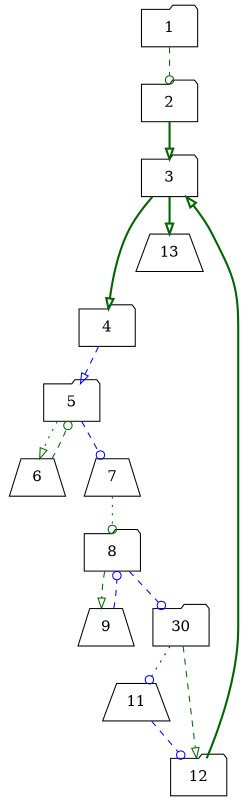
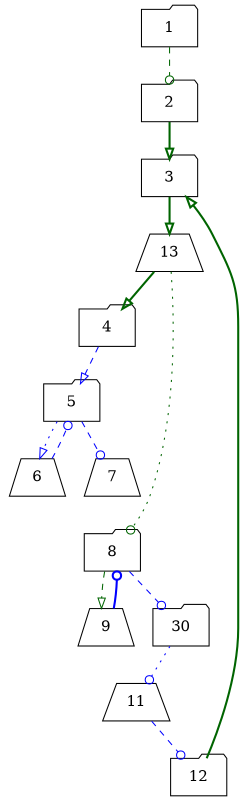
edge "3" -> "4": now "13" -> "4"
edge "5" -> "6": color darkgreen -> blue
edge "6" -> "5": color darkgreen -> blue
edge "7" -> "8": now "13" -> "8"
edge "9" -> "8": style dashed -> bold
edge "30" -> "12": removed
